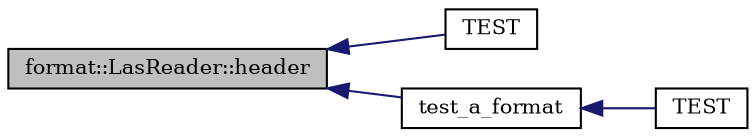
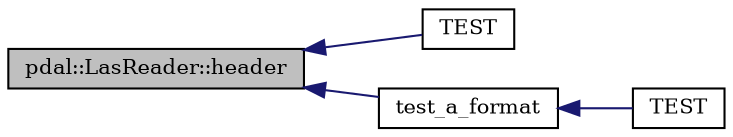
node "format::LasReader::header": label "format::LasReader::header" -> "pdal::LasReader::header"
